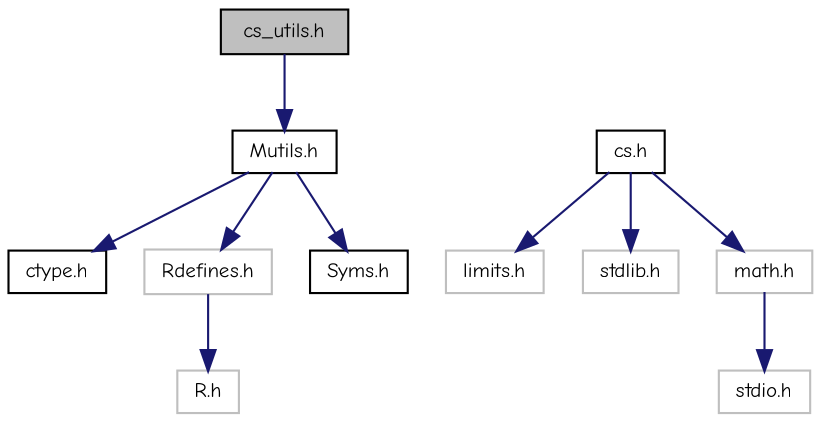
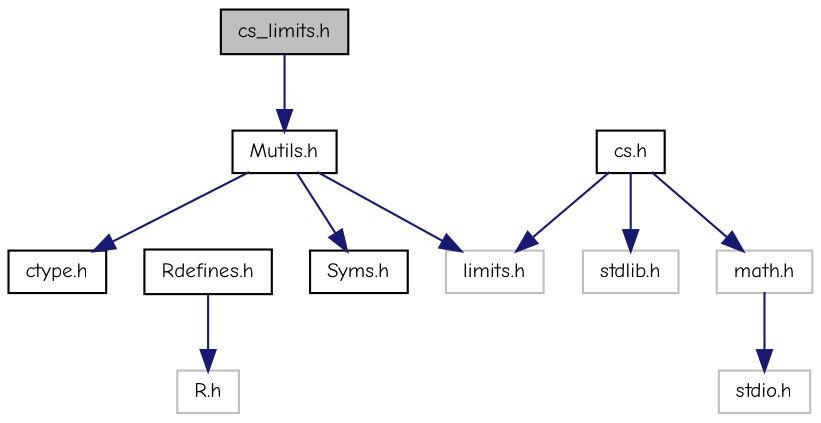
node "cs_utils.h": label "cs_utils.h" -> "cs_limits.h"
edge "Mutils.h" -> "Rdefines.h": now "Mutils.h" -> "limits.h"
node "Rdefines.h": color grey75 -> black
